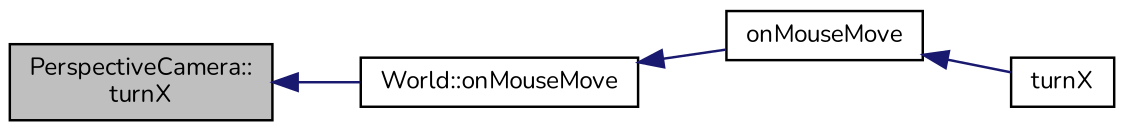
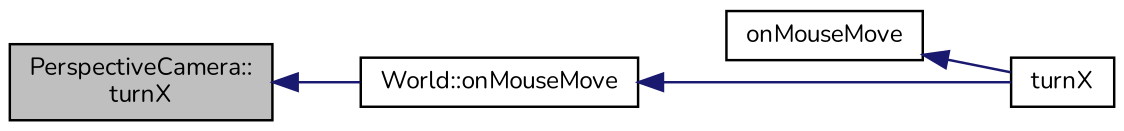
edge "onMouseMove" -> "World::onMouseMove": now "turnX" -> "World::onMouseMove"
